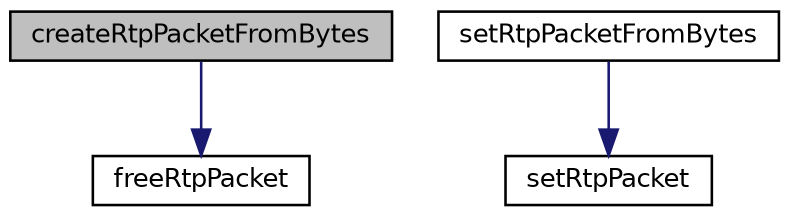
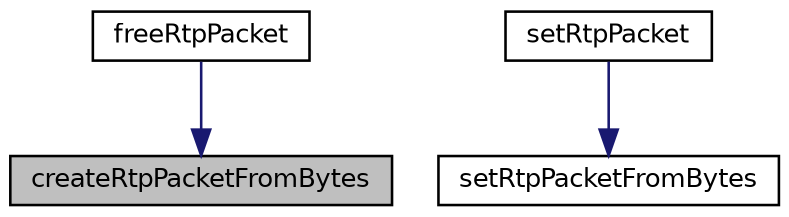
edge "createRtpPacketFromBytes" -> "freeRtpPacket": reversed
edge "setRtpPacketFromBytes" -> "setRtpPacket": reversed
